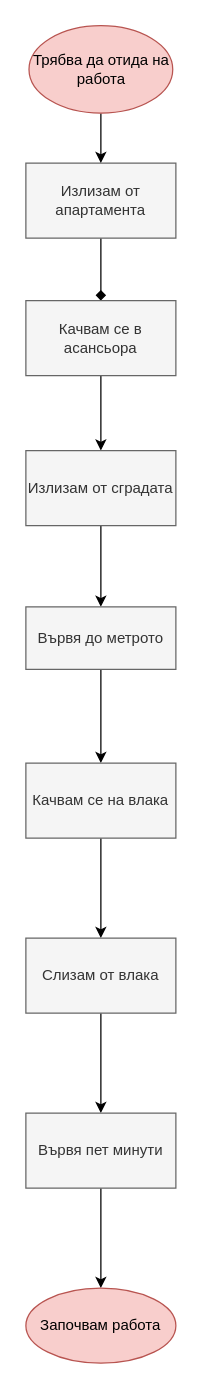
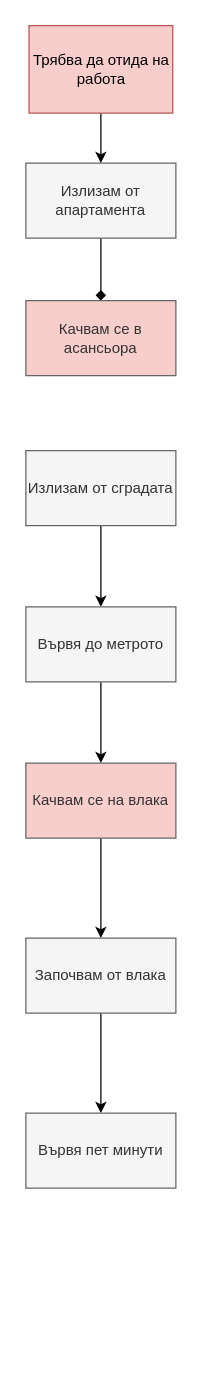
node "Трябва да отида на работа": shape ellipse -> rectangle
node "Качвам се в асансьора": fillcolor #f5f5f5 -> #f8cecc
edge "Качвам се в асансьора" -> "Излизам от сградата": removed
node "Вървя до метрото": size 150x63 -> 150x75
node "Качвам се на влака": fillcolor #f5f5f5 -> #f8cecc
node "Слизам от влака": label "Слизам от влака" -> "Започвам от влака"
edge "Вървя пет минути" -> "Започвам работа": removed
node "Започвам работа": removed
